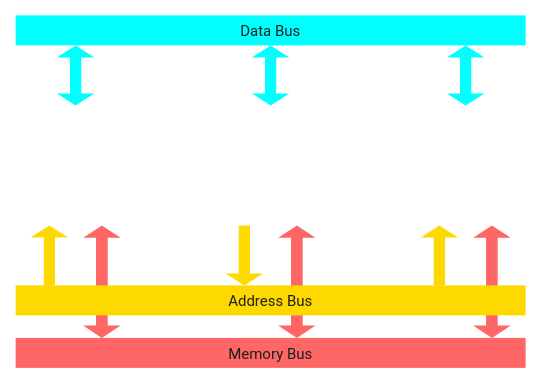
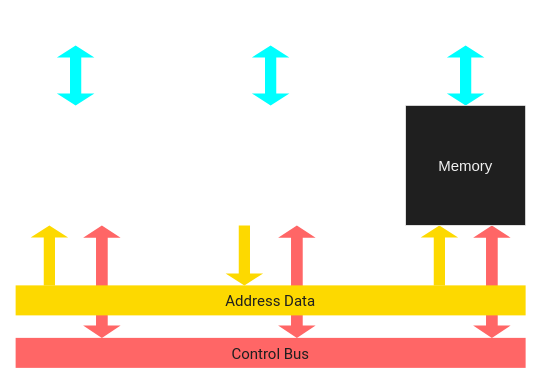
node "Data Bus": removed
node "Memory": added
node "Address Bus": label "Address Bus" -> "Address Data"
node "Memory Bus": label "Memory Bus" -> "Control Bus"
